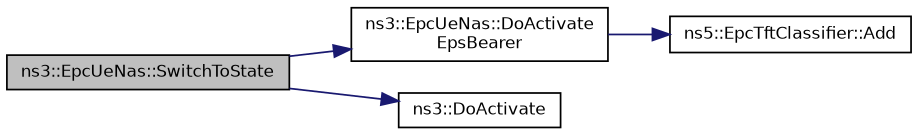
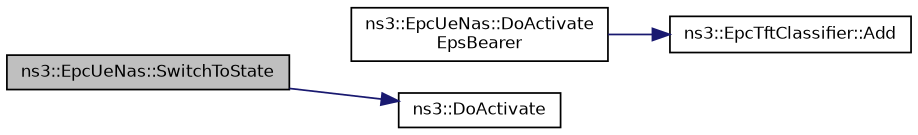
node "ns5::EpcTftClassifier::Add": label "ns5::EpcTftClassifier::Add" -> "ns3::EpcTftClassifier::Add"
edge "ns3::EpcUeNas::SwitchToState" -> "ns3::EpcUeNas::DoActivate EpsBearer": removed
